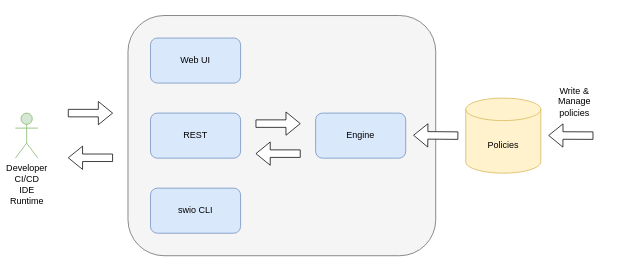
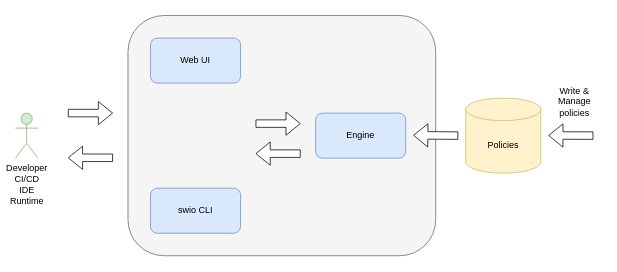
node "REST": removed
